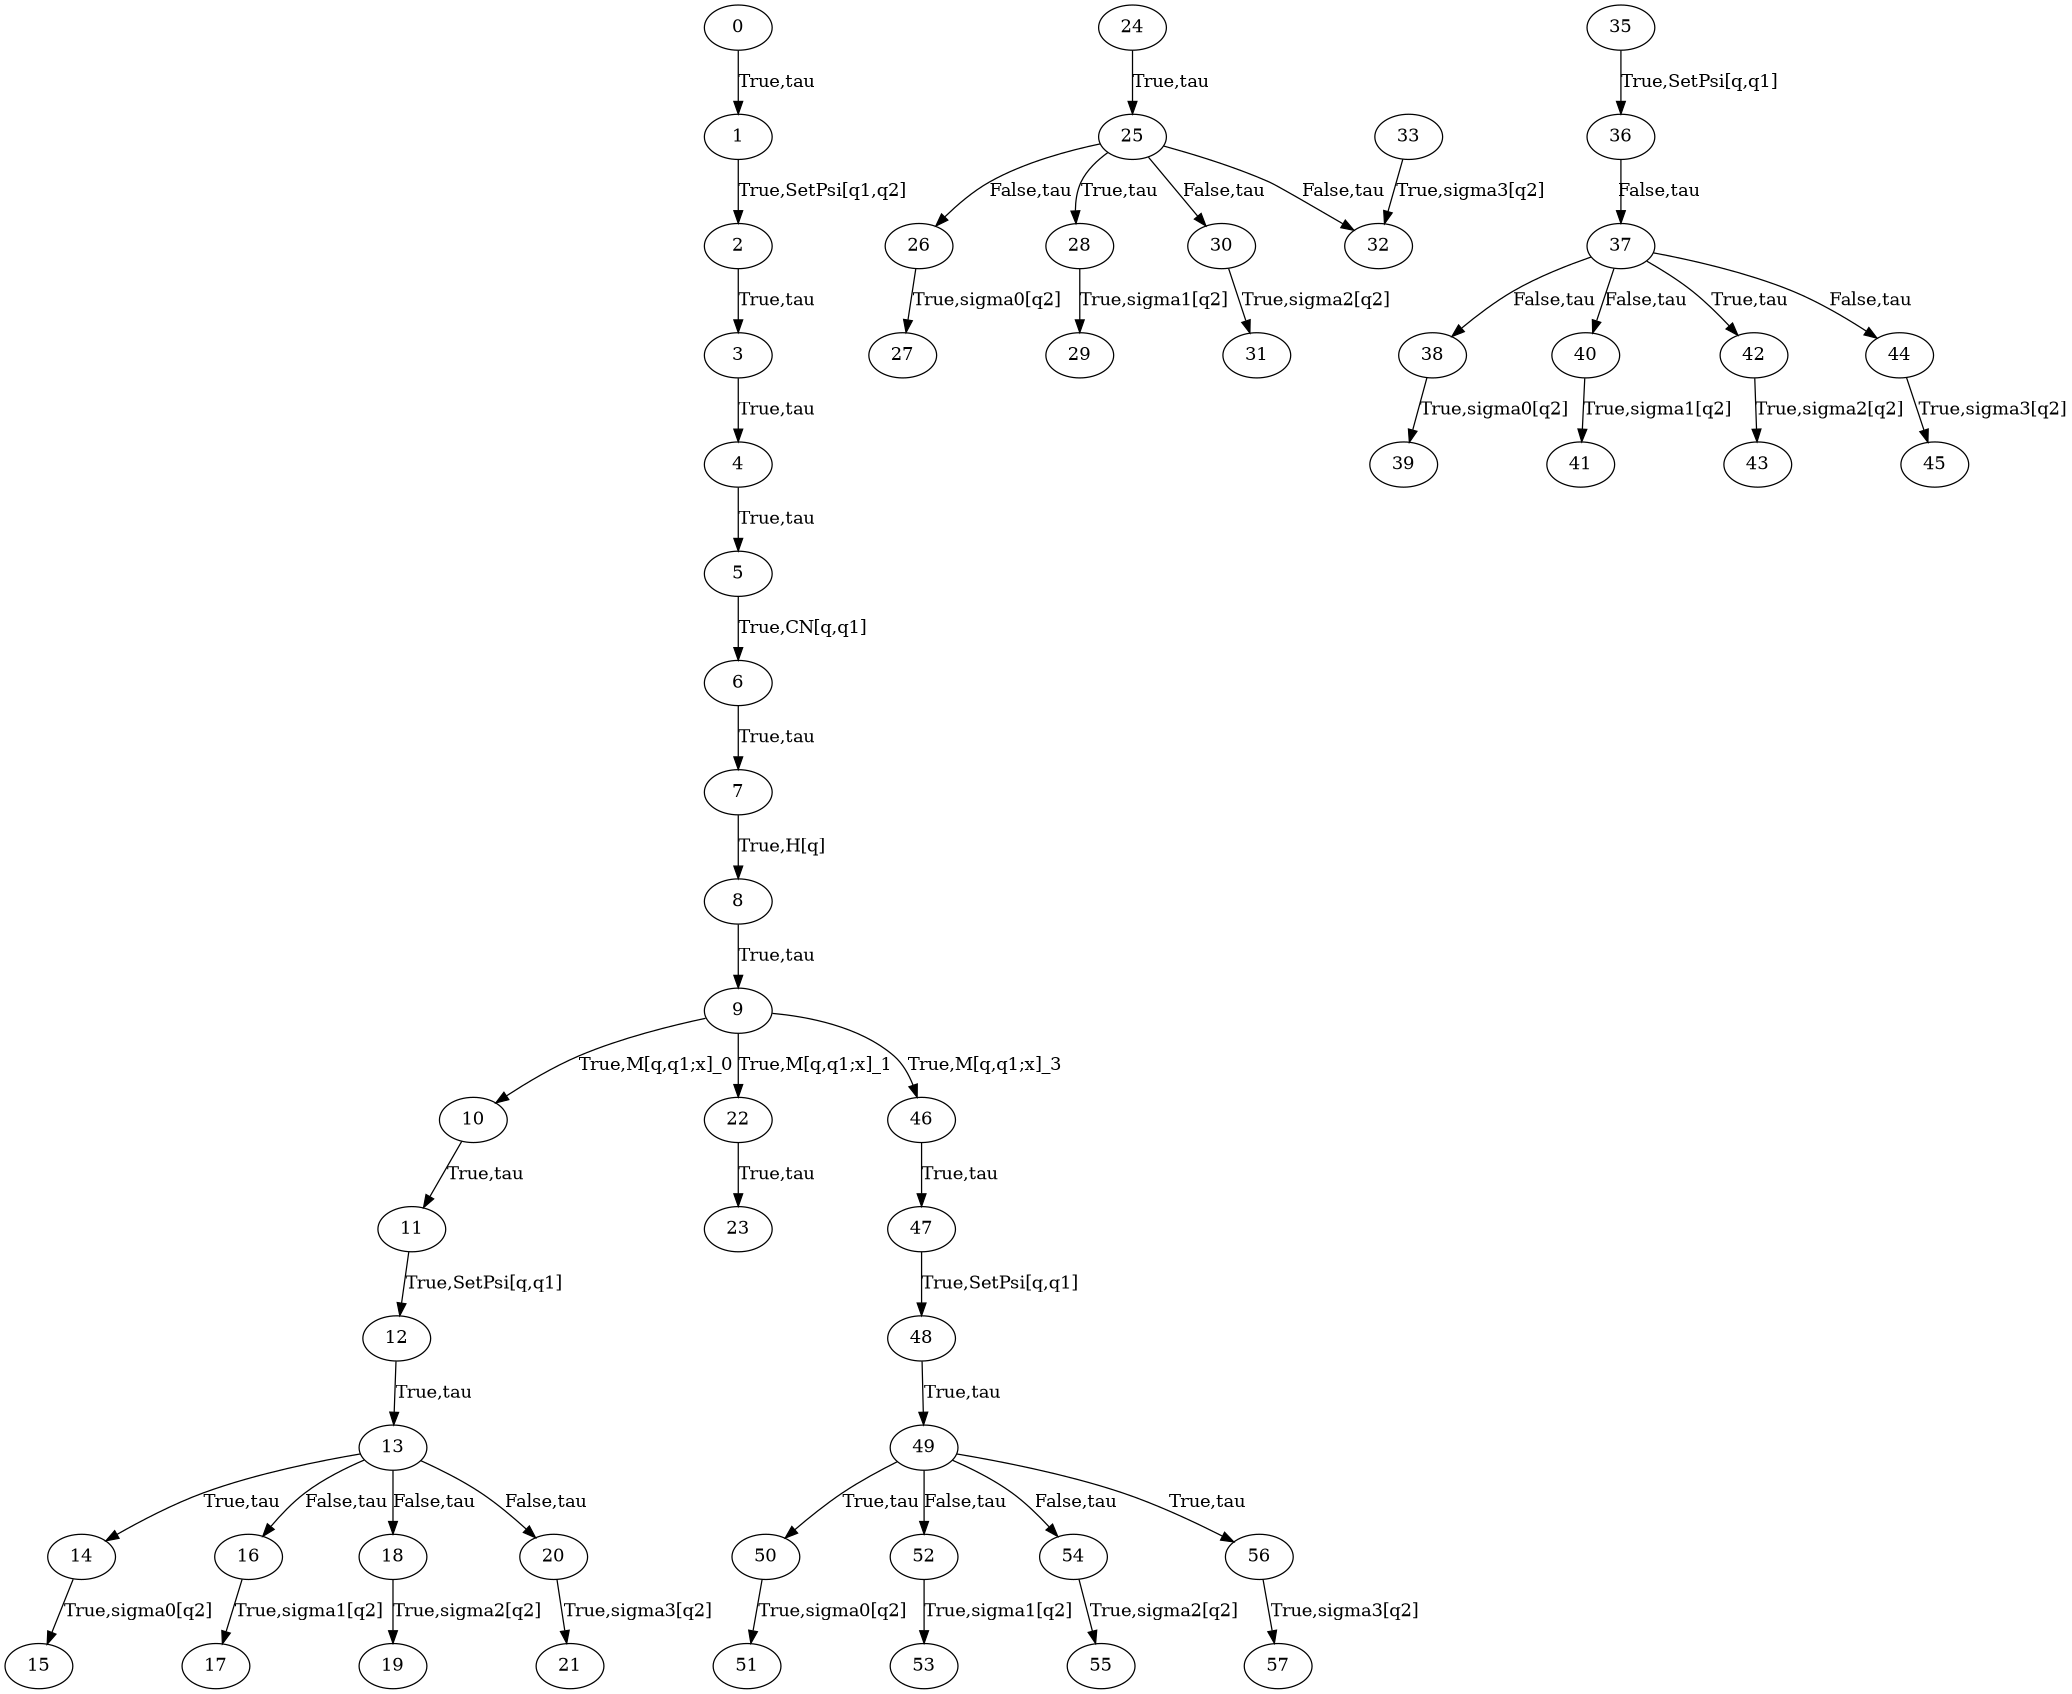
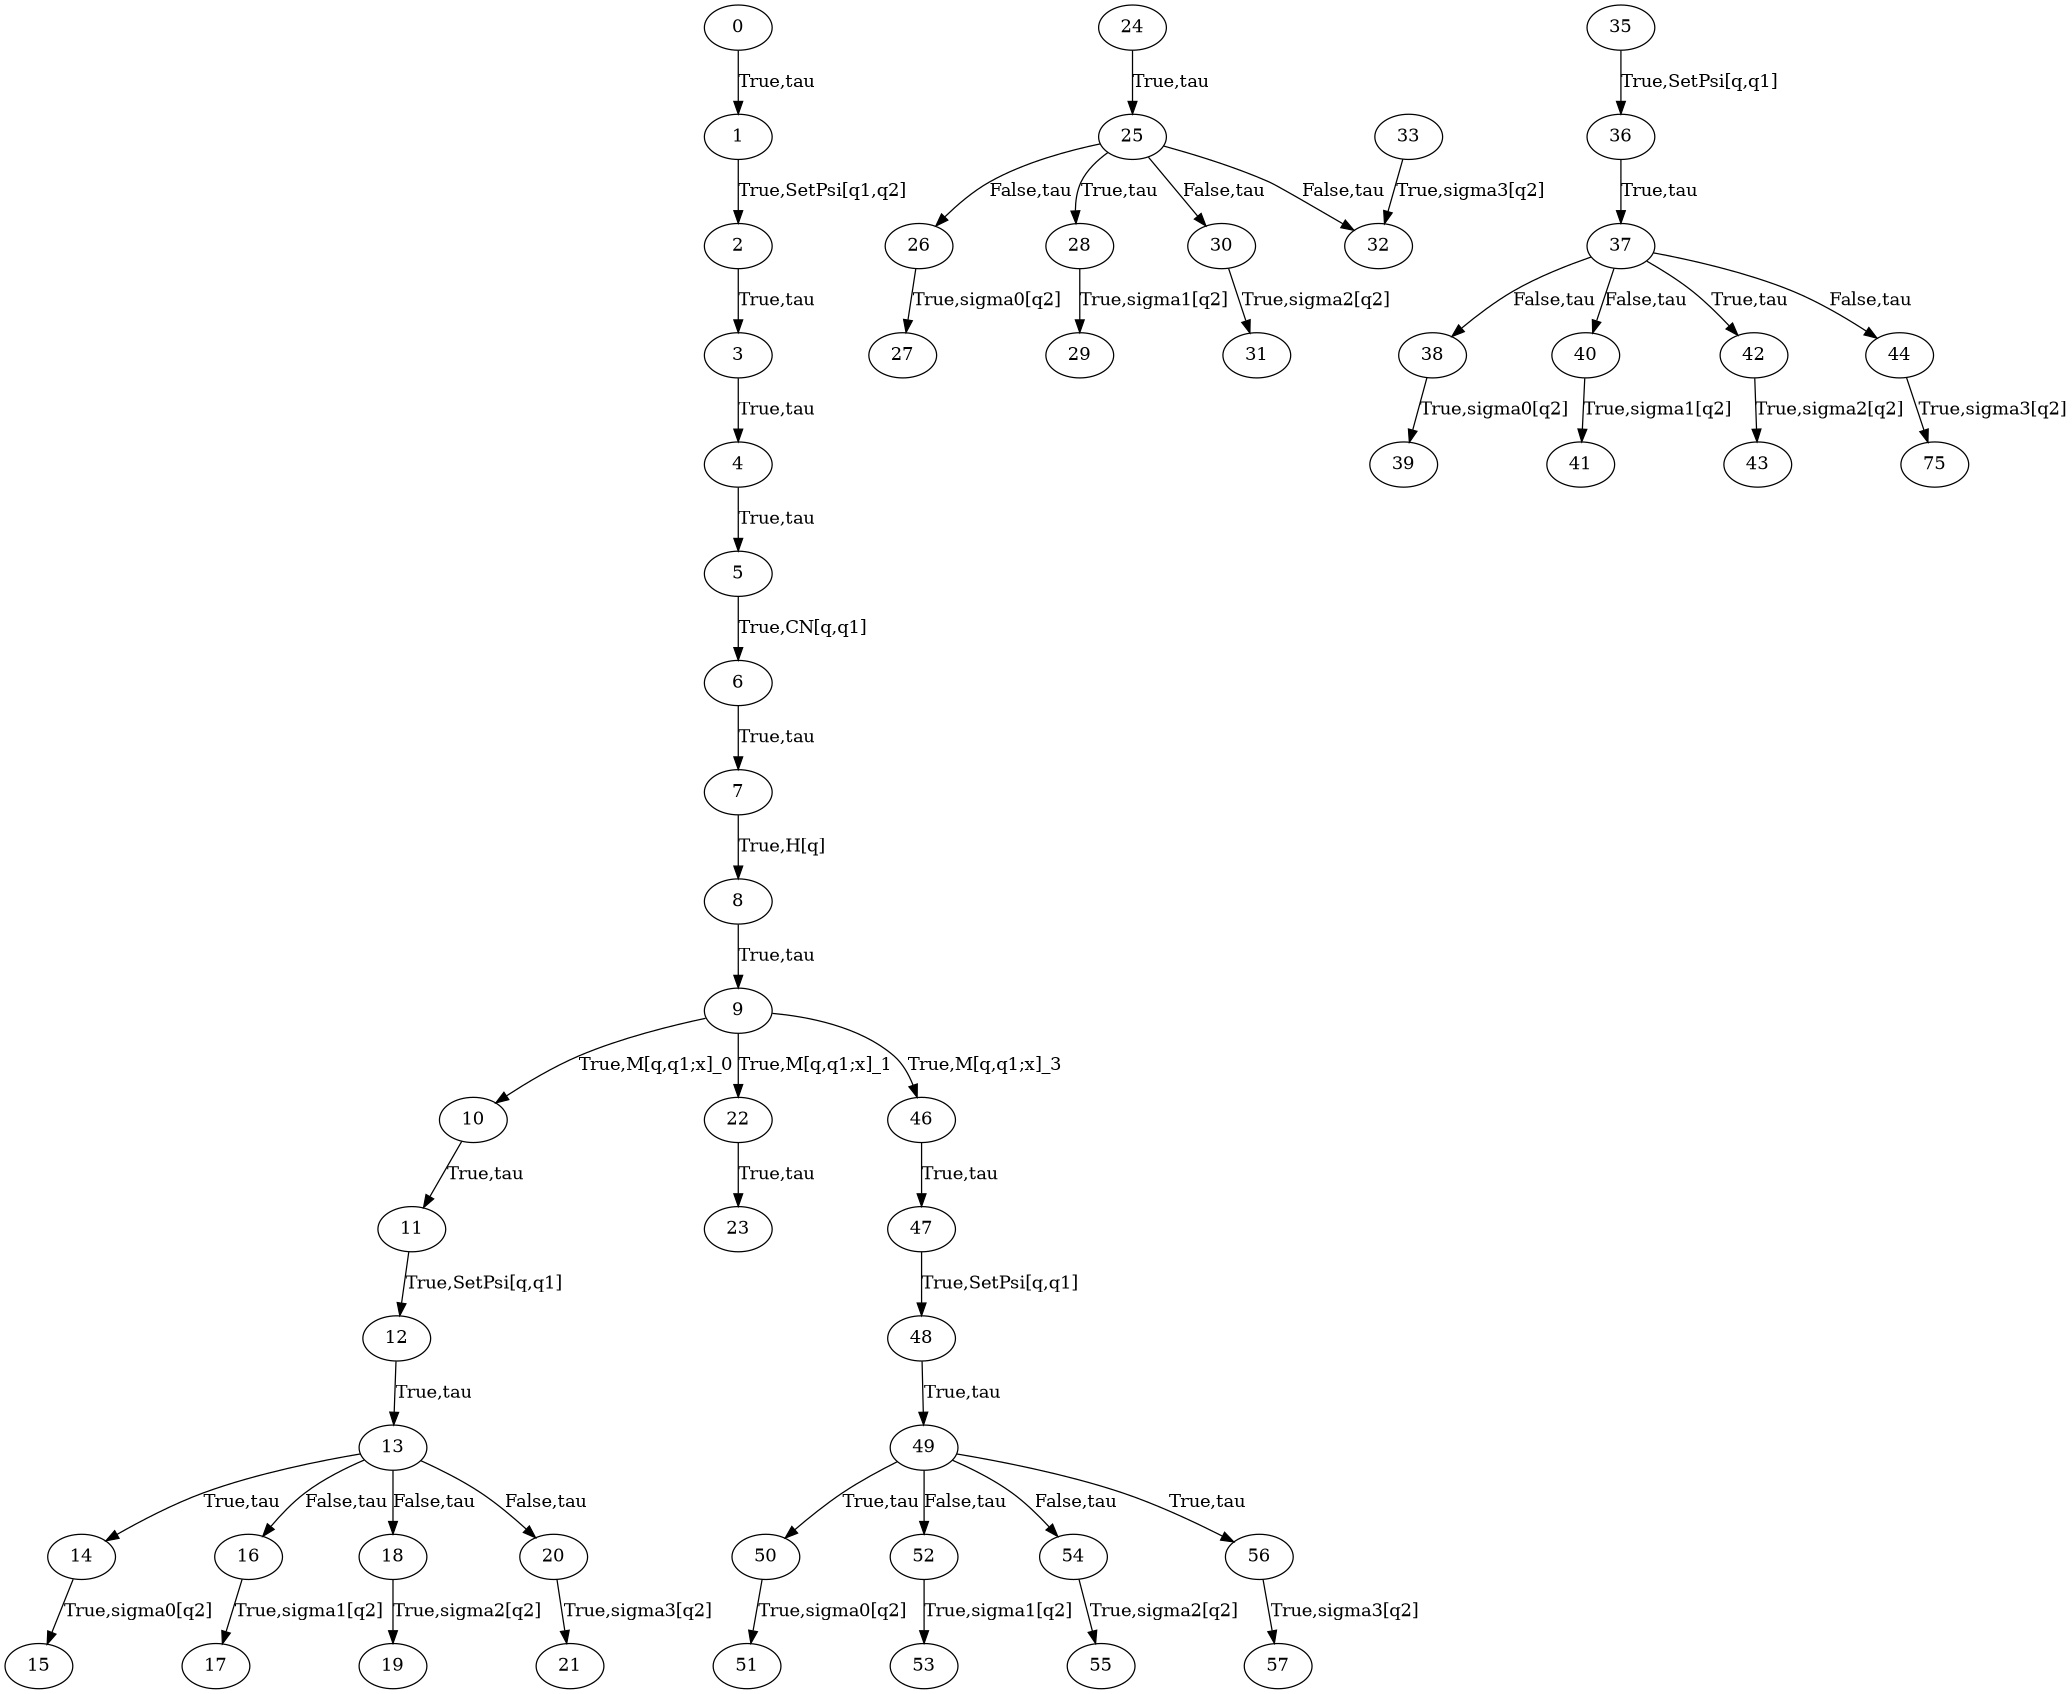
edge "36" -> "37": label "False,tau" -> "True,tau"
node "45": label "45" -> "75"
